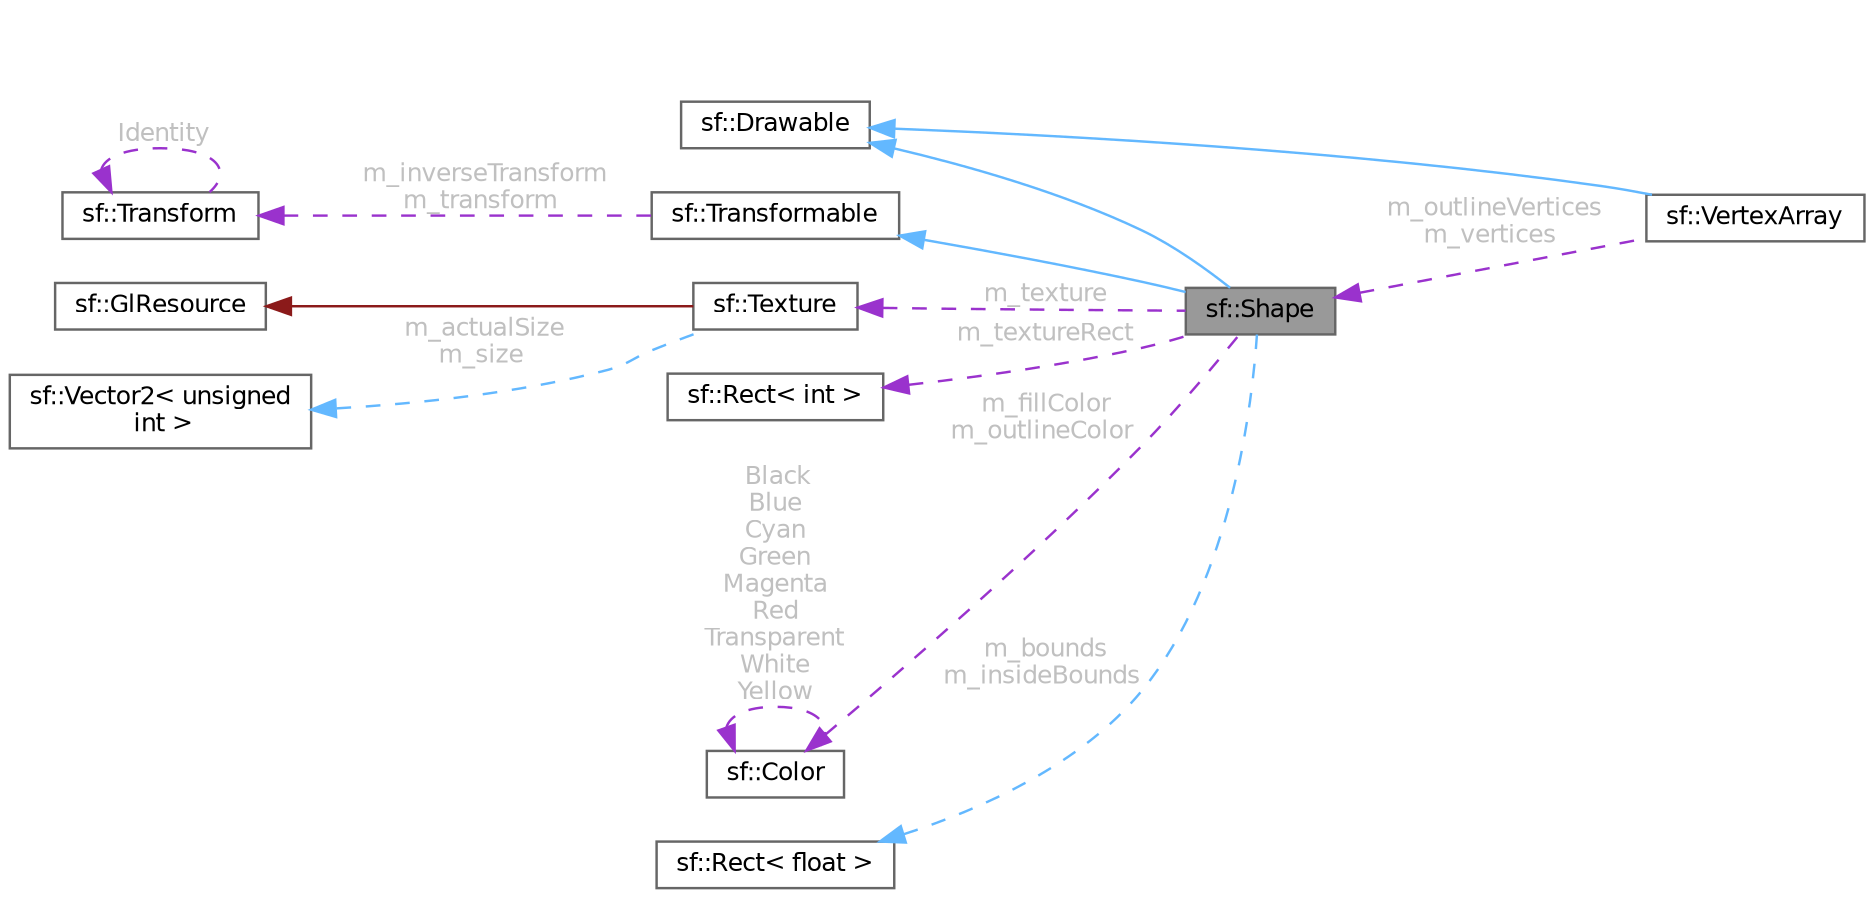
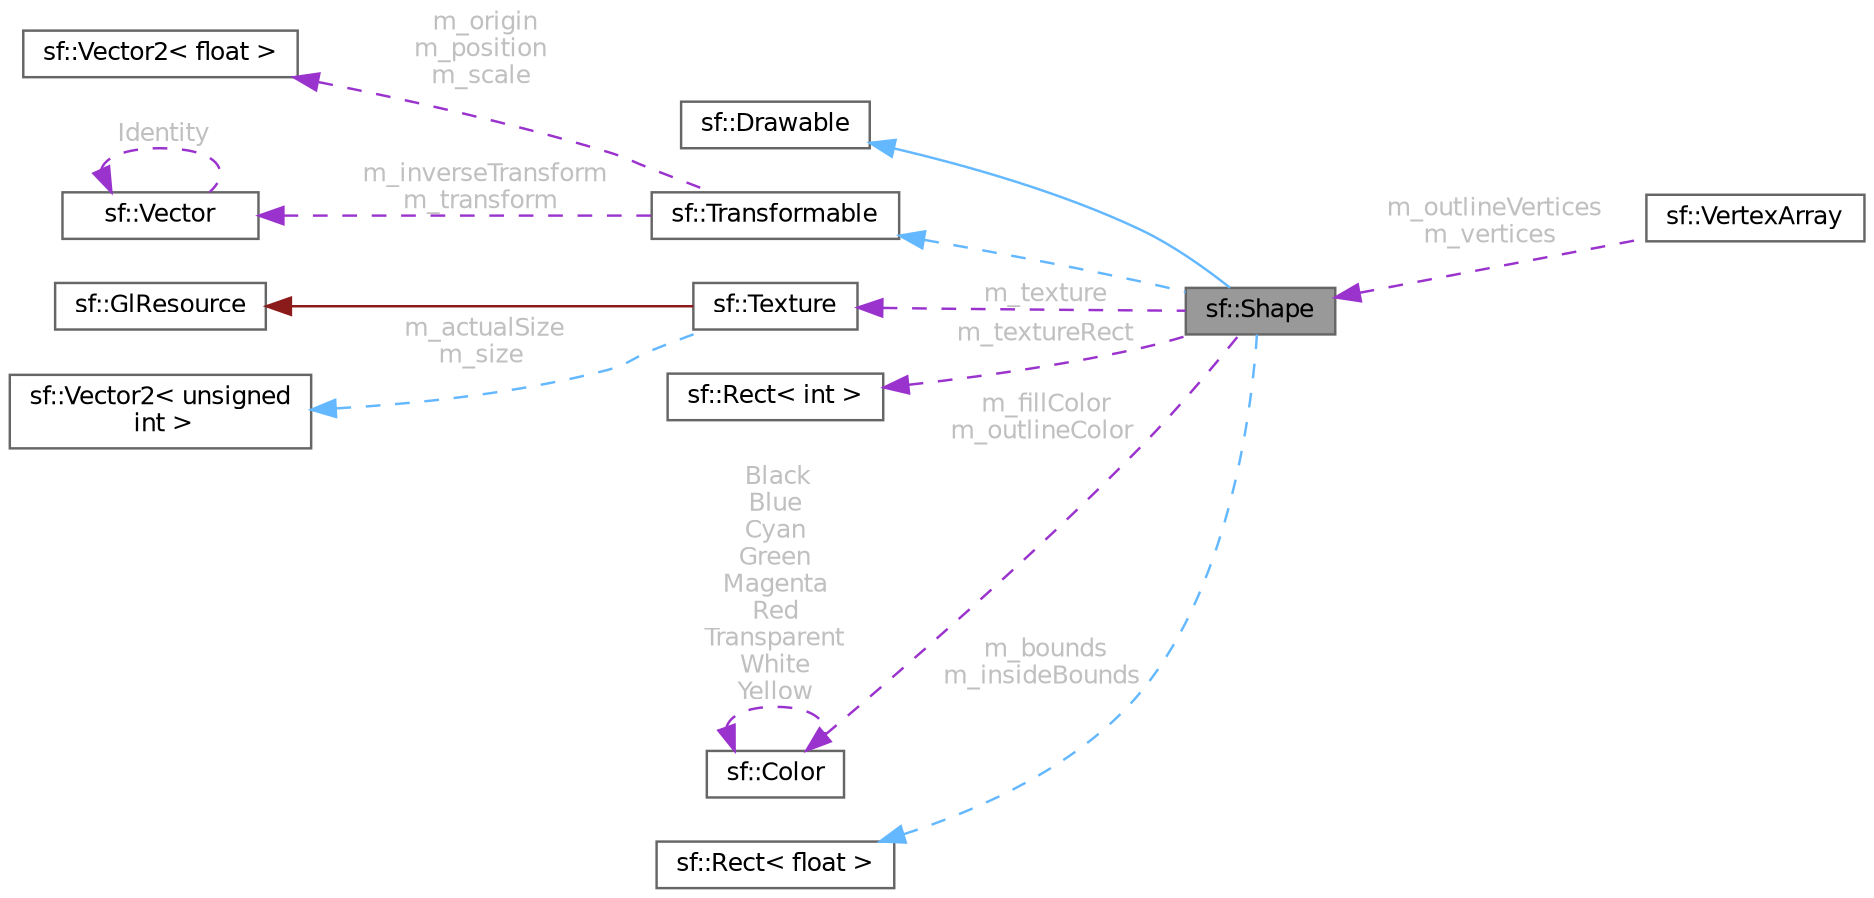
node "sf::Vector2< float >": added
edge "sf::VertexArray" -> "sf::Drawable": removed
node "sf::Transform": label "sf::Transform" -> "sf::Vector"
edge "sf::Shape" -> "sf::Transformable": style solid -> dashed
